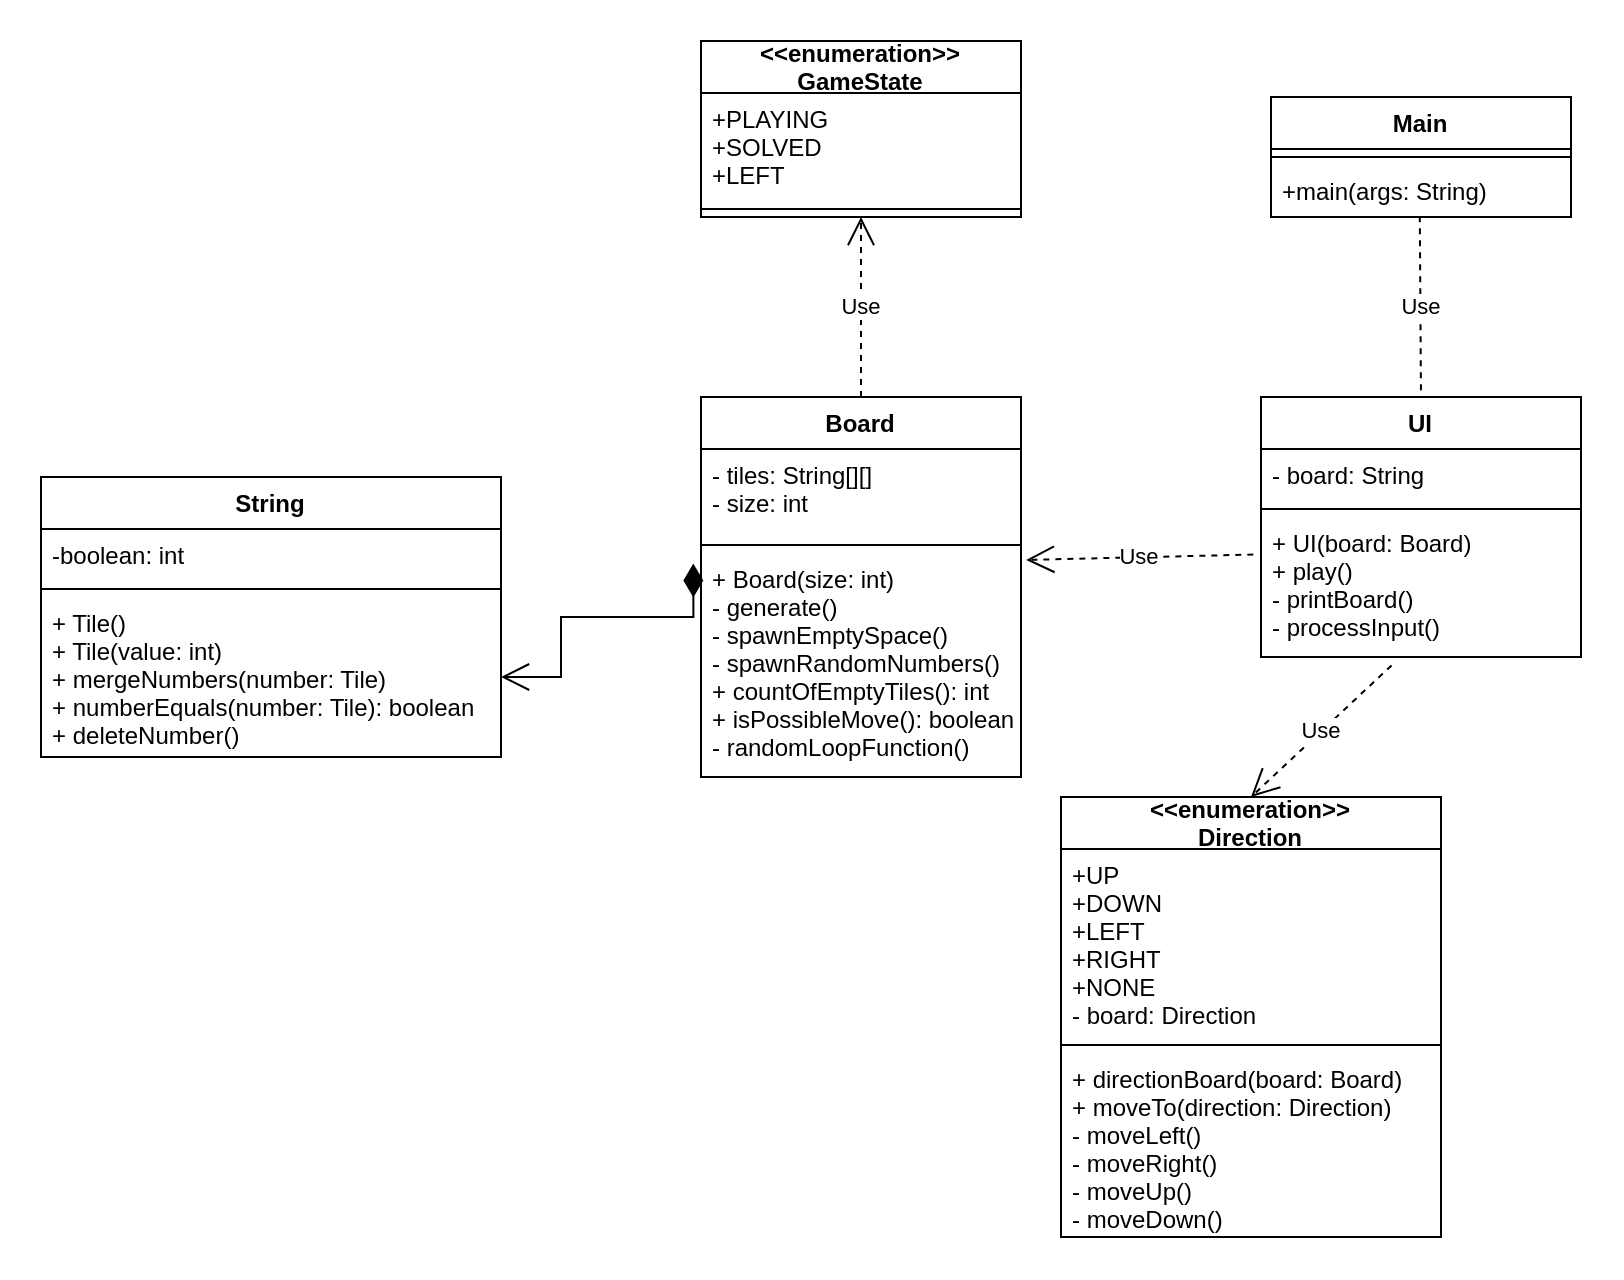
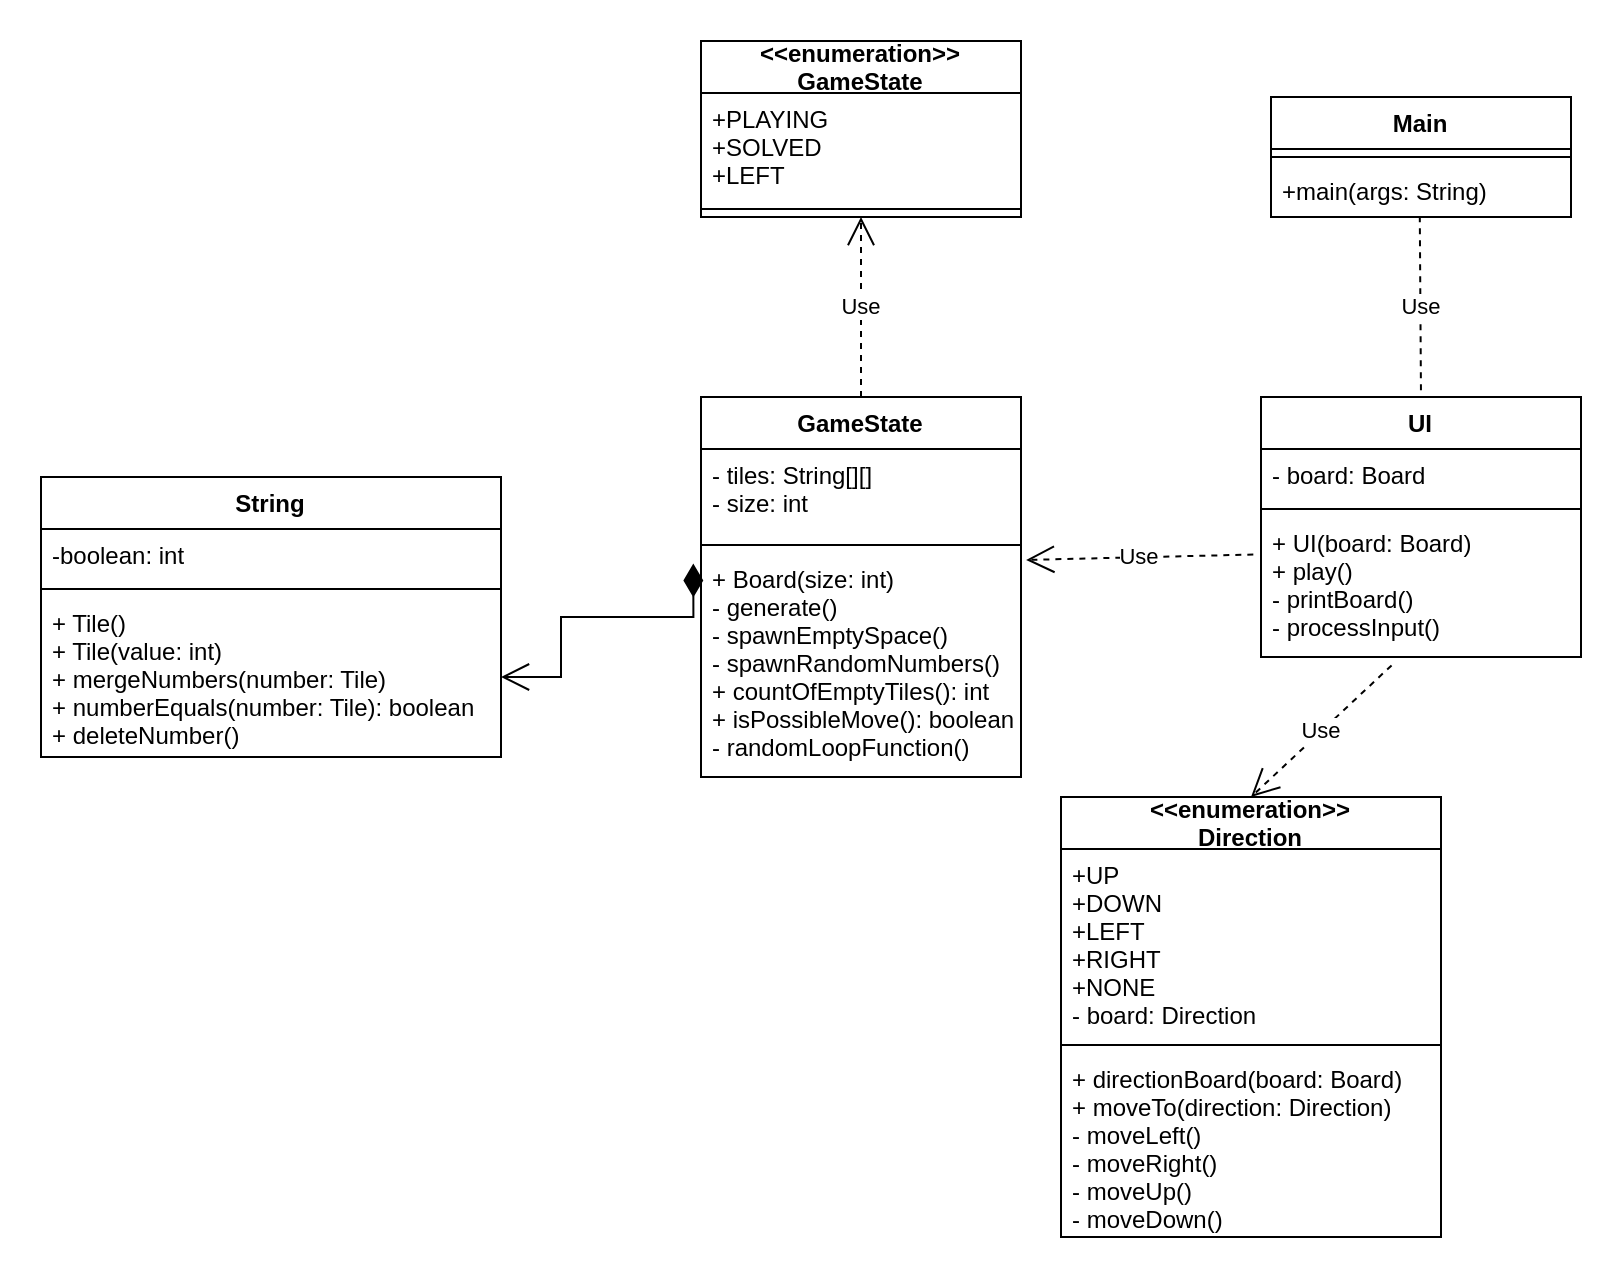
node "Board": label "Board" -> "GameState"
node "- board: String": label "- board: String" -> "- board: Board"
